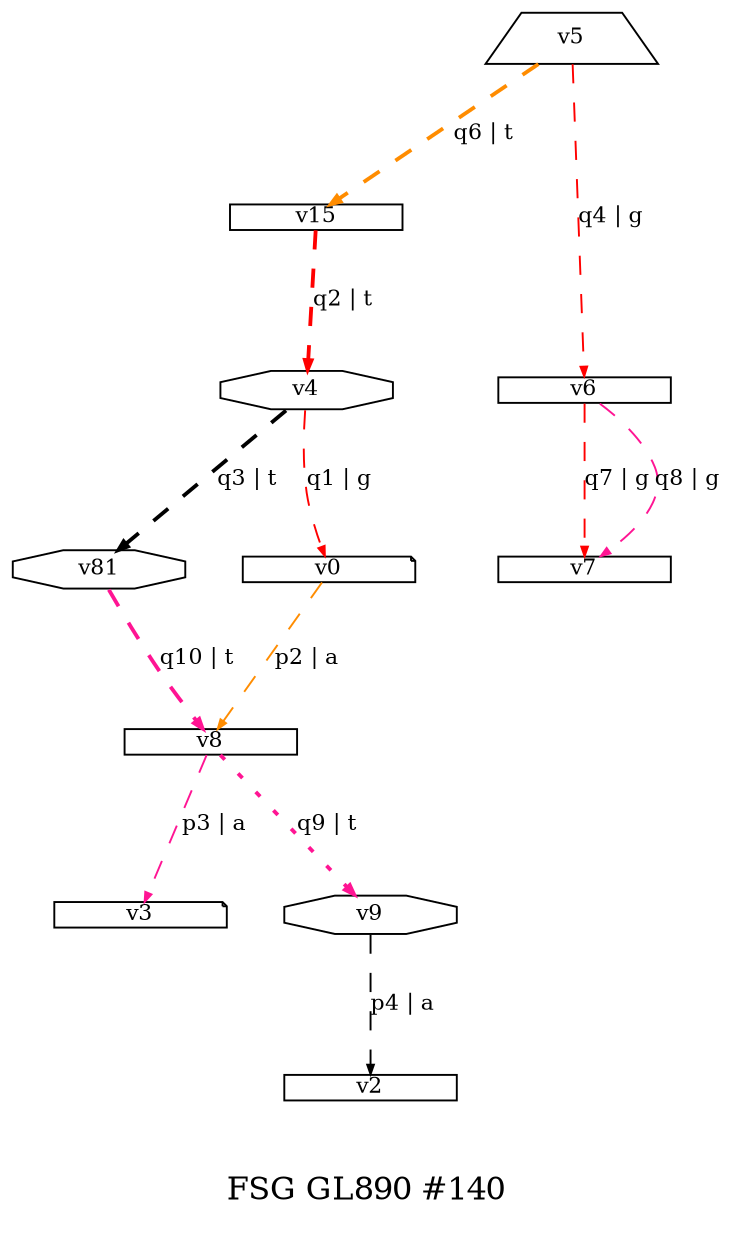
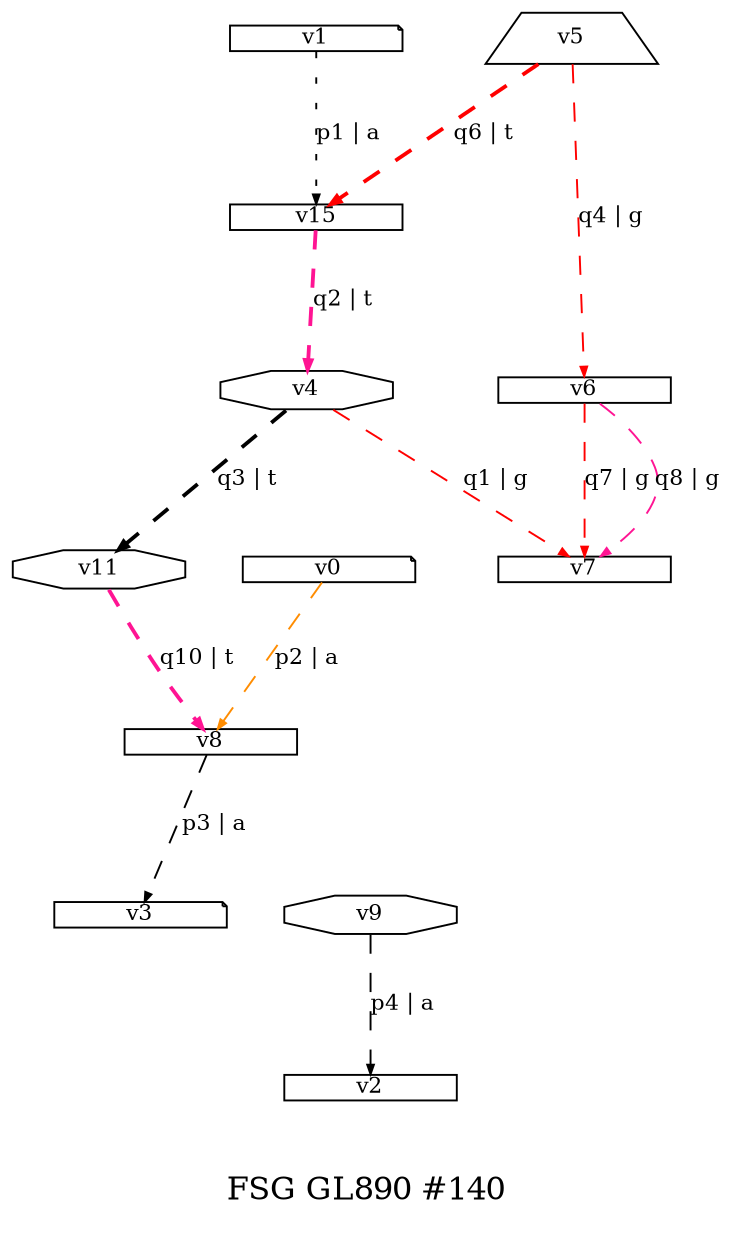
node "v1": added
edge "v5" -> "v15": color darkorange -> red
edge "v15" -> "v4": color red -> deeppink
edge "v4" -> "v0": now "v4" -> "v7"
node "v81": label "v81" -> "v11"
edge "v8" -> "v9": removed, label "q9 | t"
edge "v8" -> "v3": color deeppink -> black
